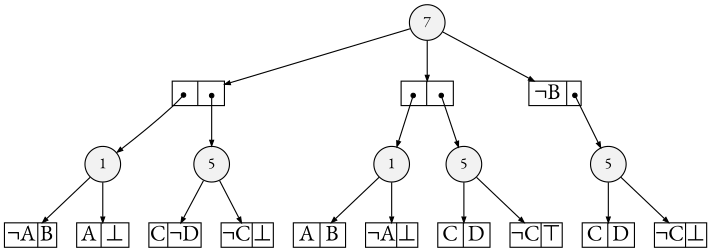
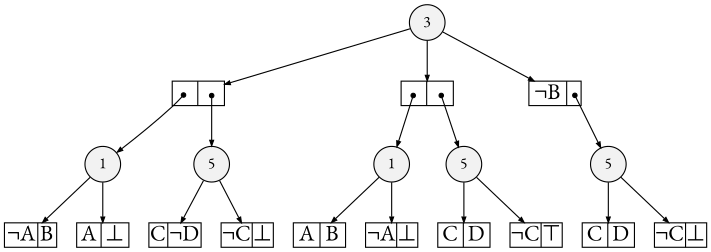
node "7": label "7" -> "3"
